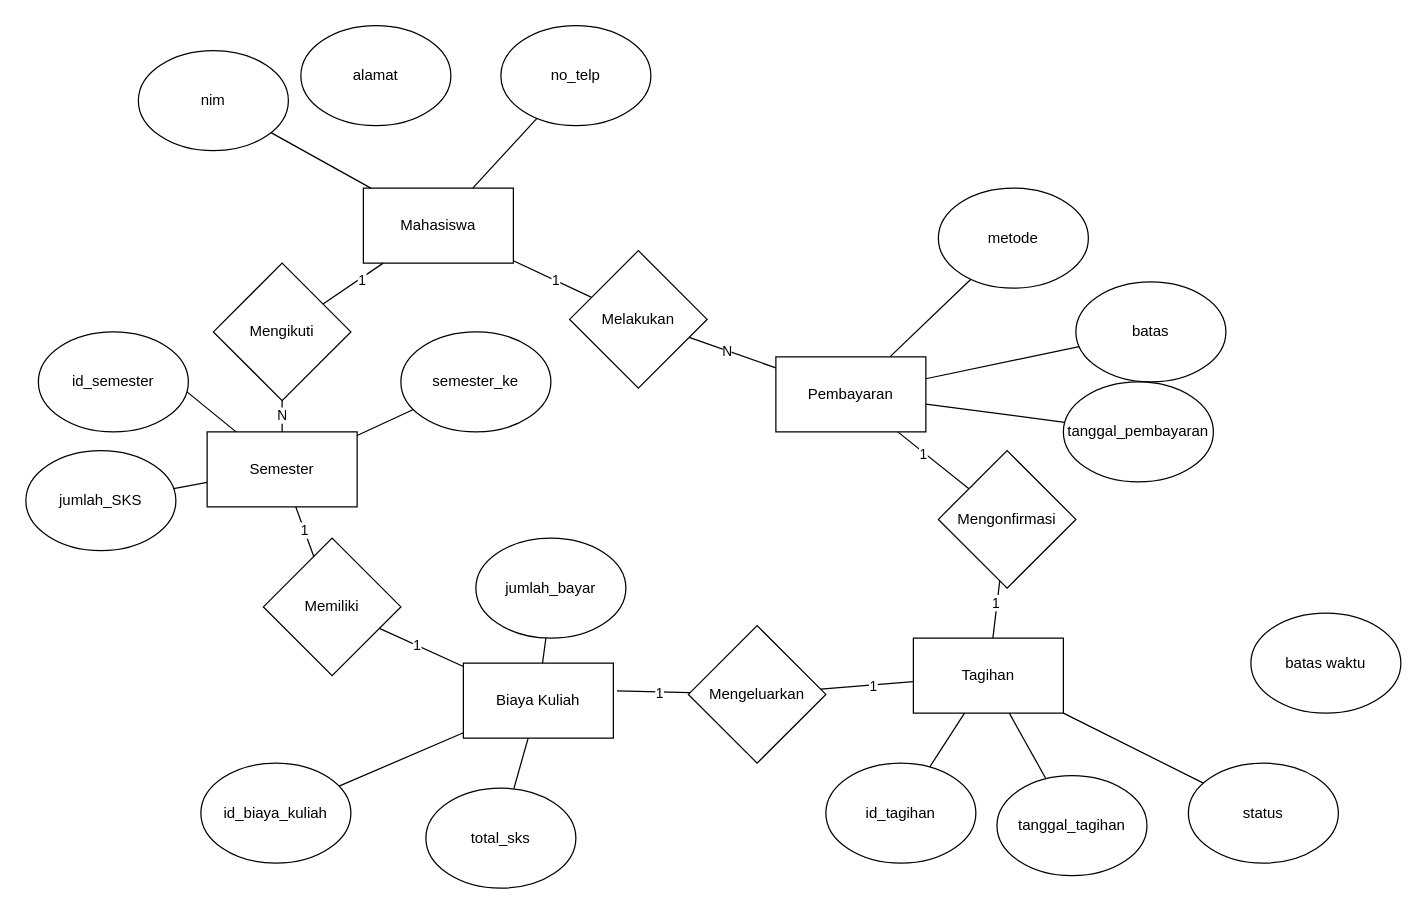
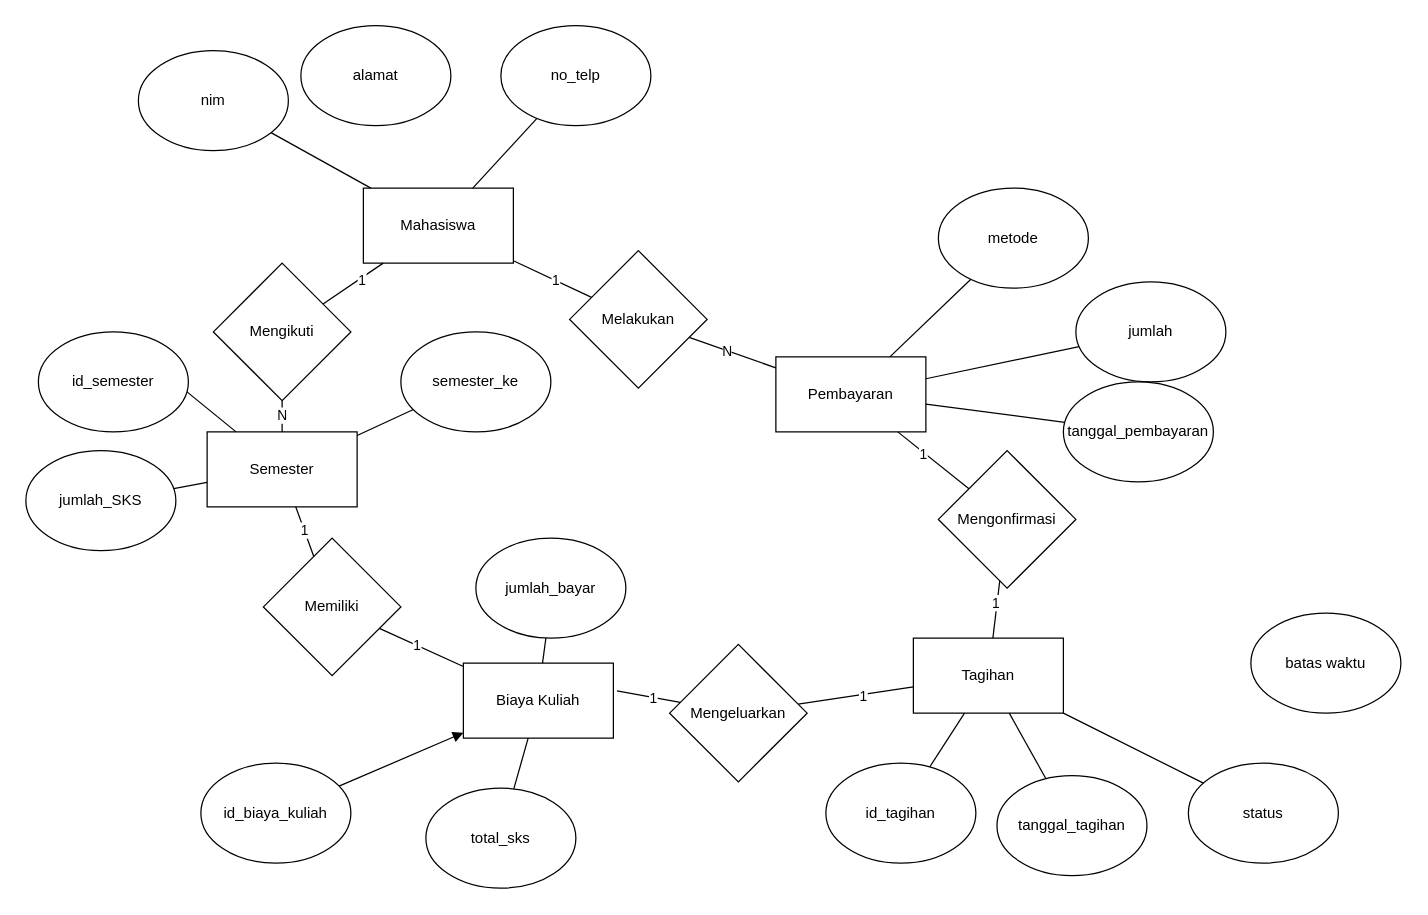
node "batas": label "batas" -> "jumlah"
node "Mengeluarkan": moved (757, 694) -> (738, 713)
edge "Biaya Kuliah" -- "id_biaya_kuliah": arrowhead none -> block
